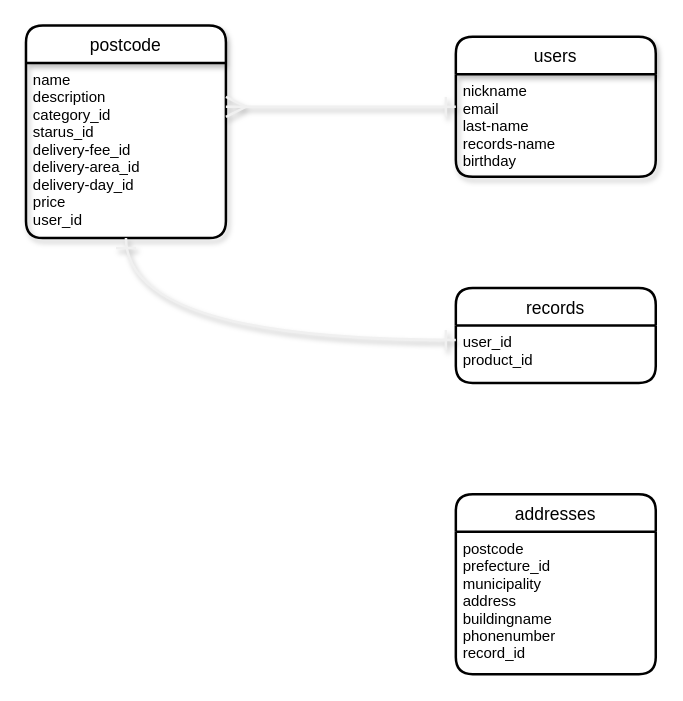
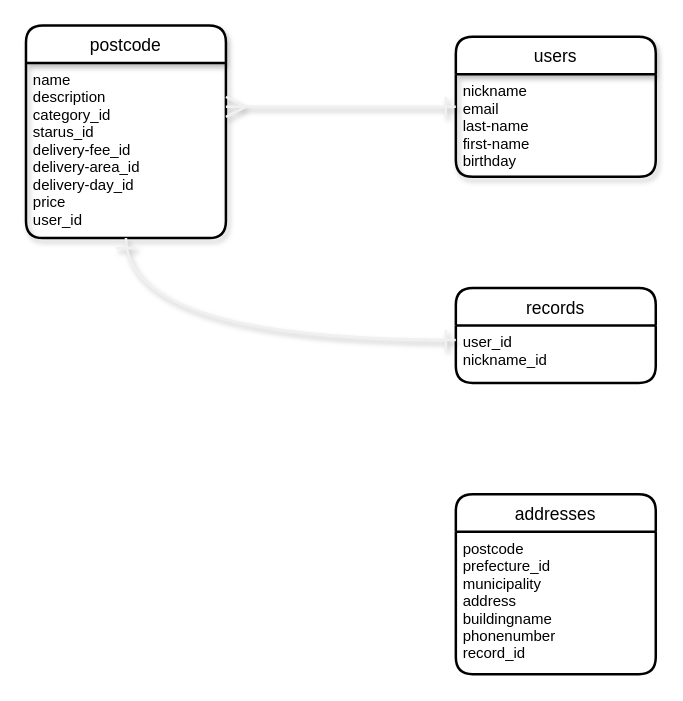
node "nickname email last-name records-name birthday": label "nickname email last-name records-name birthday" -> "nickname email last-name first-name birthday"
node "user_id product_id": label "user_id product_id" -> "user_id nickname_id"
